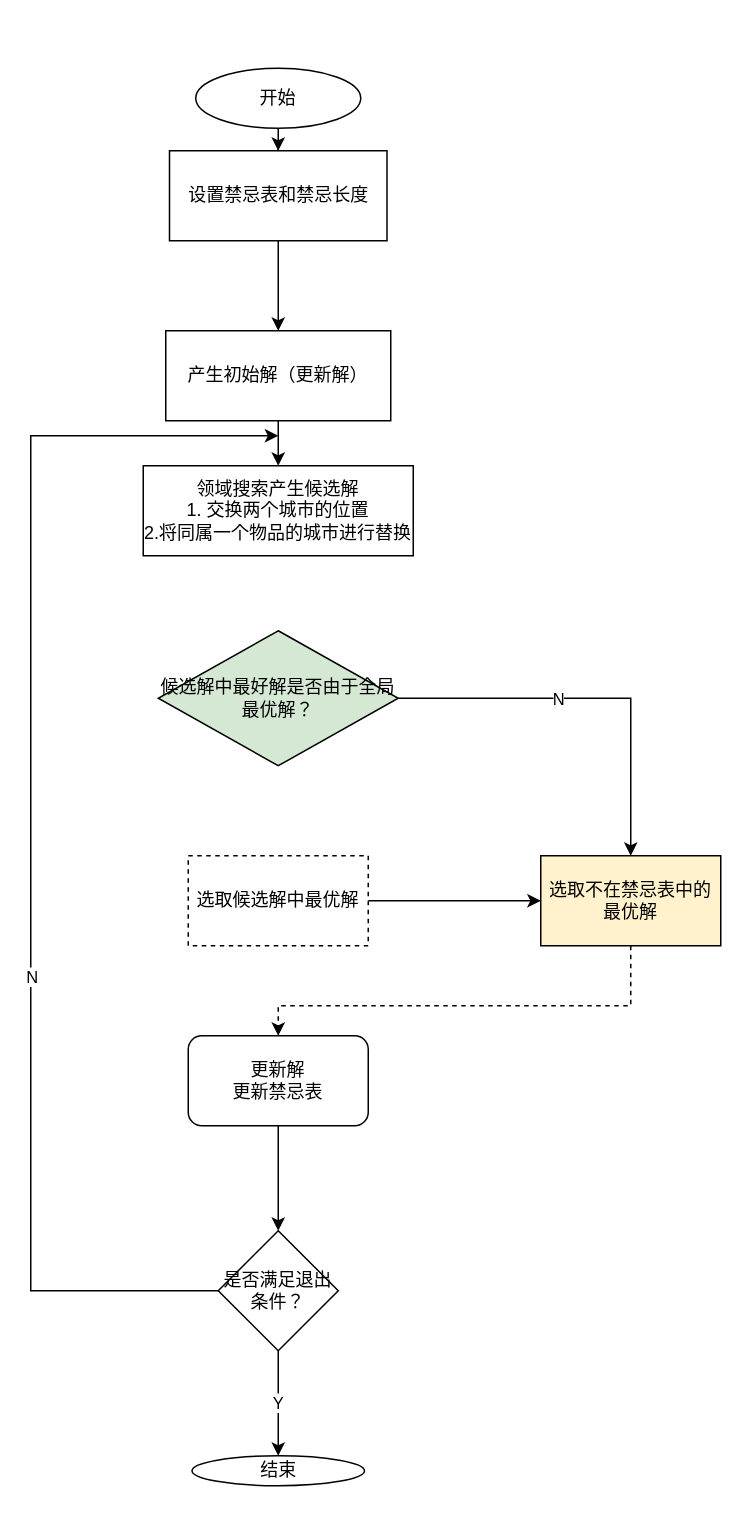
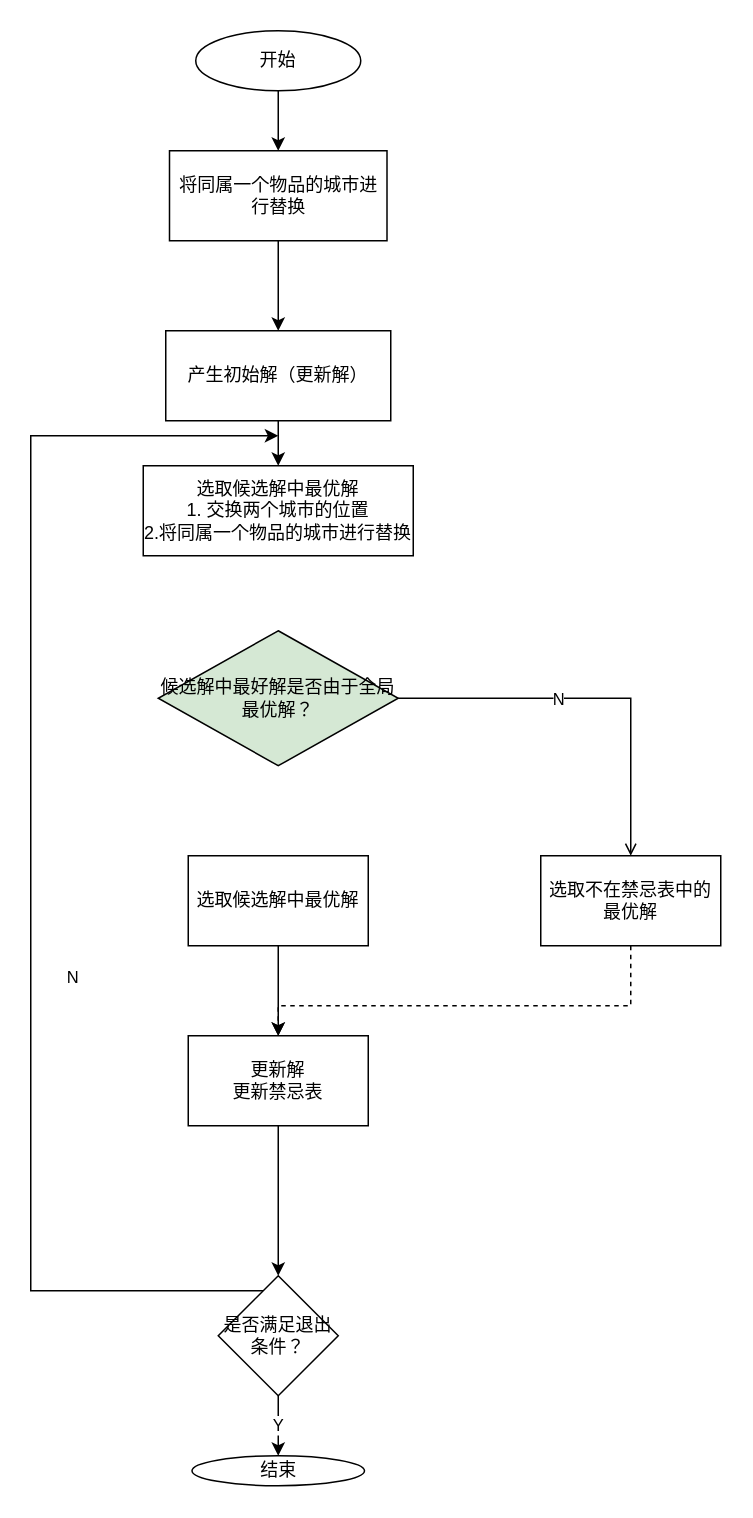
node "开始": moved (278, 98) -> (278, 61)
node "设置禁忌表和禁忌长度": label "设置禁忌表和禁忌长度" -> "将同属一个物品的城市进行替换"
node "领域搜索产生候选解 1. 交换两个城市的位置 2.将同属一个物品的城市进行替换": label "领域搜索产生候选解 1. 交换两个城市的位置 2.将同属一个物品的城市进行替换" -> "选取候选解中最优解 1. 交换两个城市的位置 2.将同属一个物品的城市进行替换"
edge "候选解中最好解是否由于全局最优解？" -> "选取不在禁忌表中的最优解": arrowhead classic -> open
node "选取候选解中最优解": style dashed -> solid
edge "选取候选解中最优解" -> "选取不在禁忌表中的最优解": now "选取候选解中最优解" -> "更新解 更新禁忌表"
node "选取不在禁忌表中的最优解": fillcolor #fff2cc -> #ffffff
node "更新解 更新禁忌表": shape rounded rectangle -> rectangle
node "是否满足退出条件？": moved (278, 1291) -> (278, 1336)
